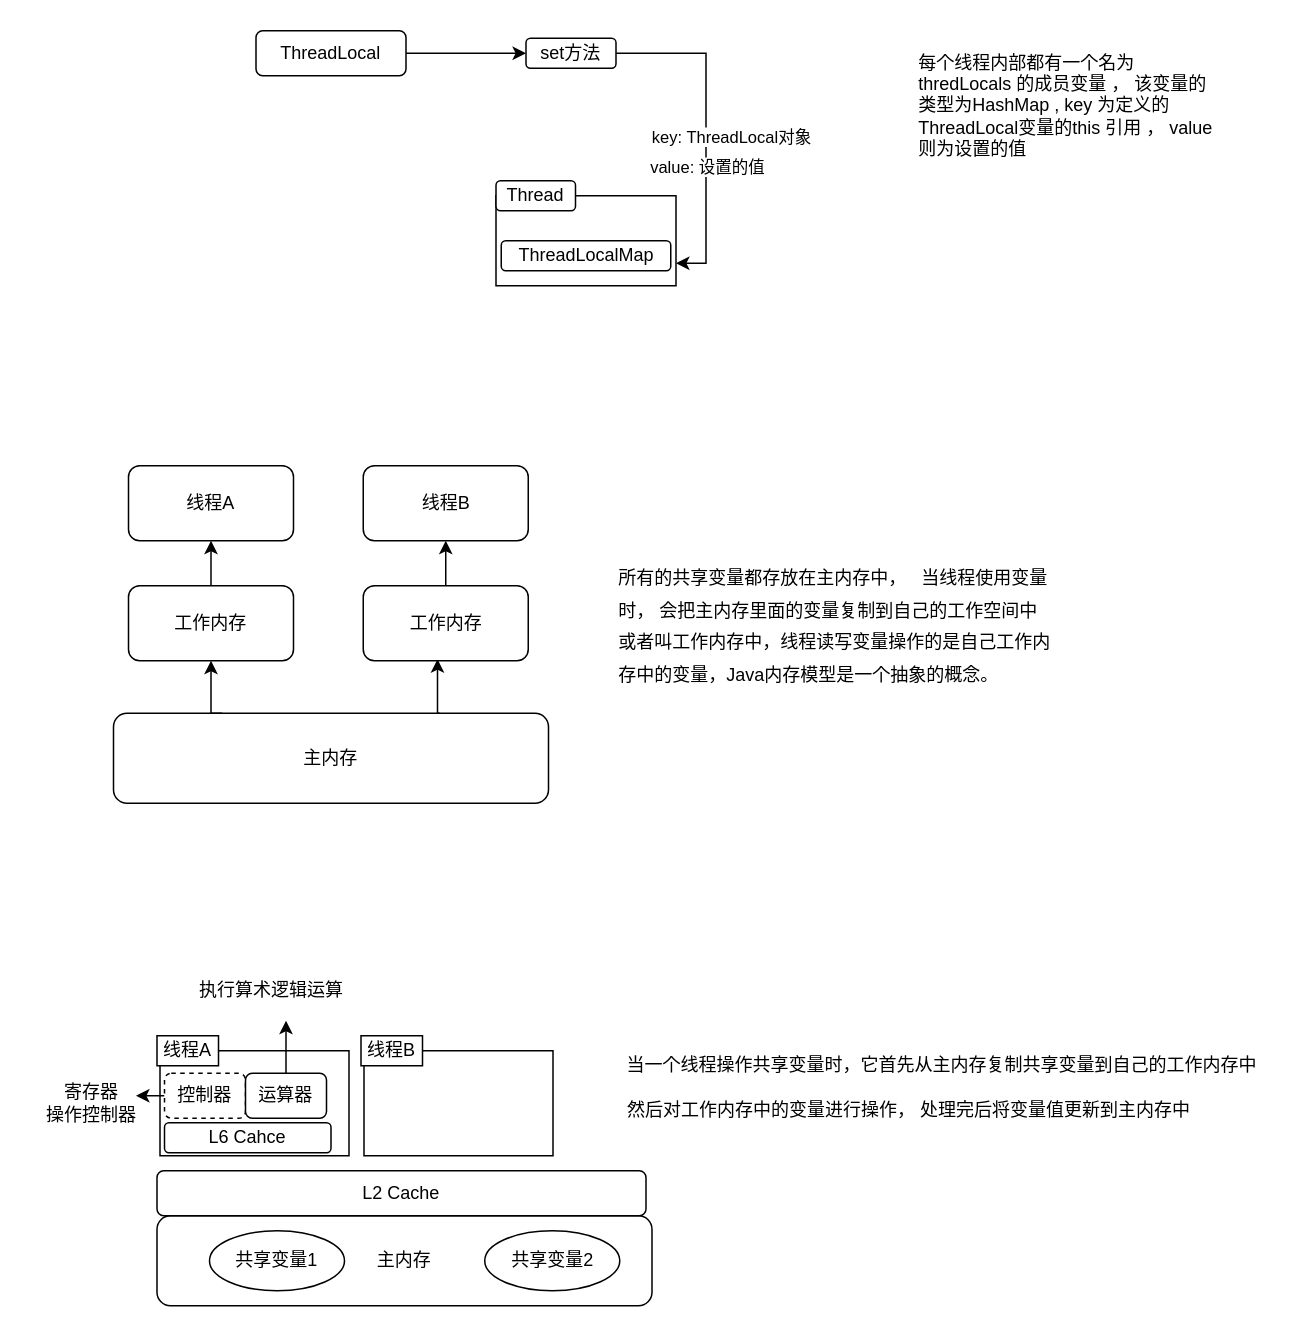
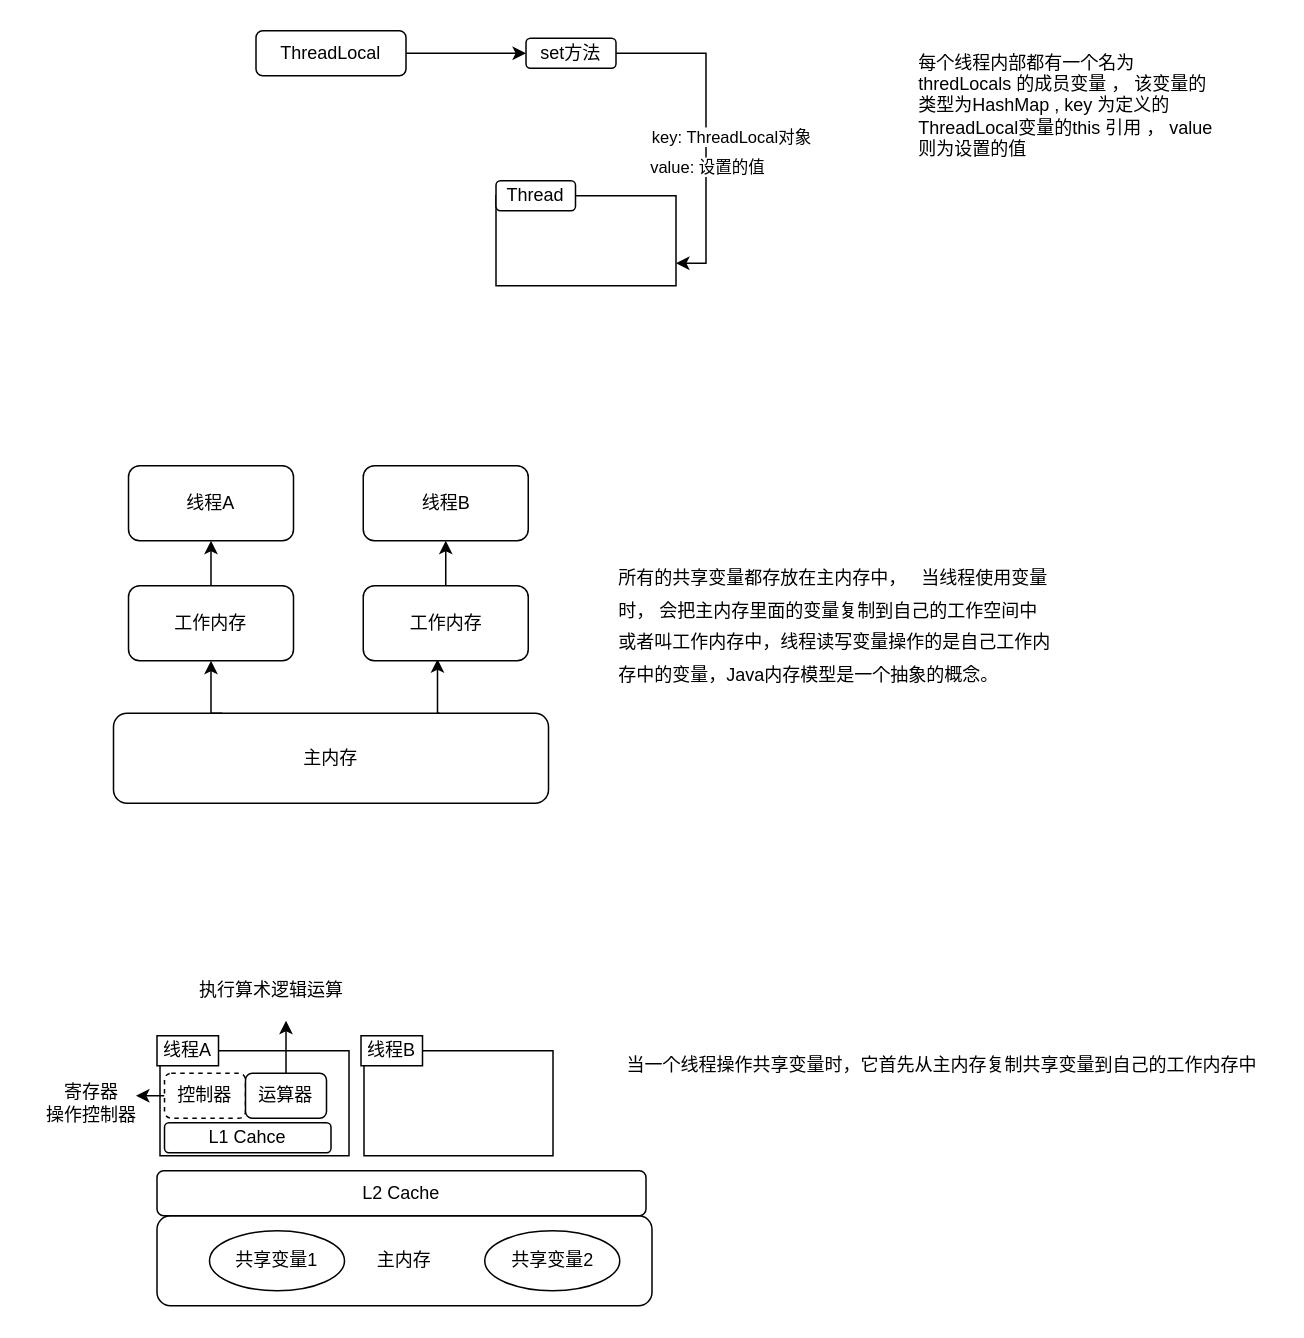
node "ThreadLocalMap": removed
node "然后对工作内存中的变量进行操作， 处理完后将变量值更新到主内存中": removed
node "L6 Cahce": label "L6 Cahce" -> "L1 Cahce"
